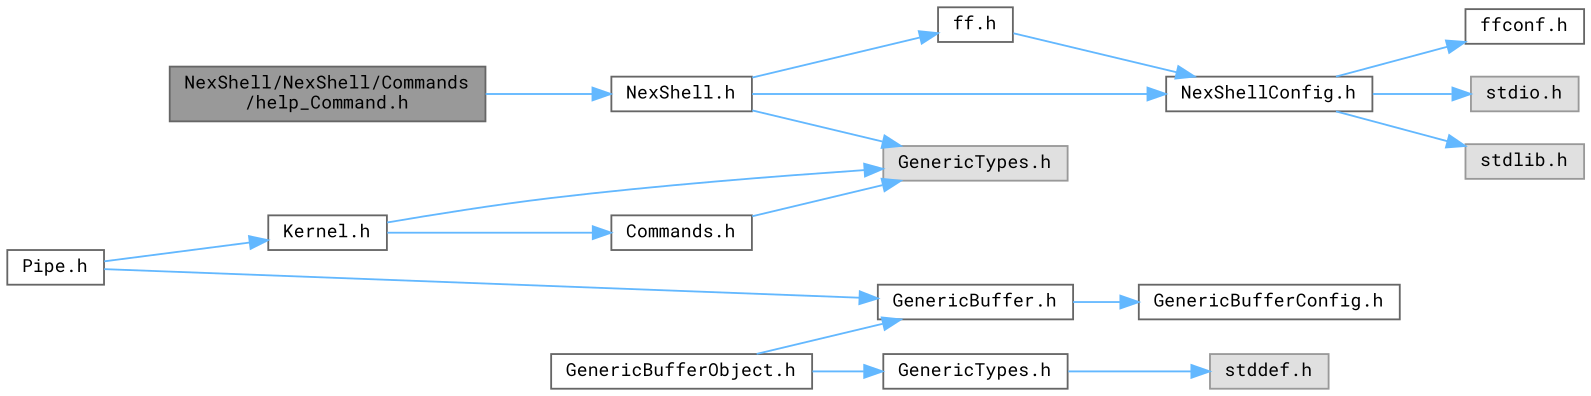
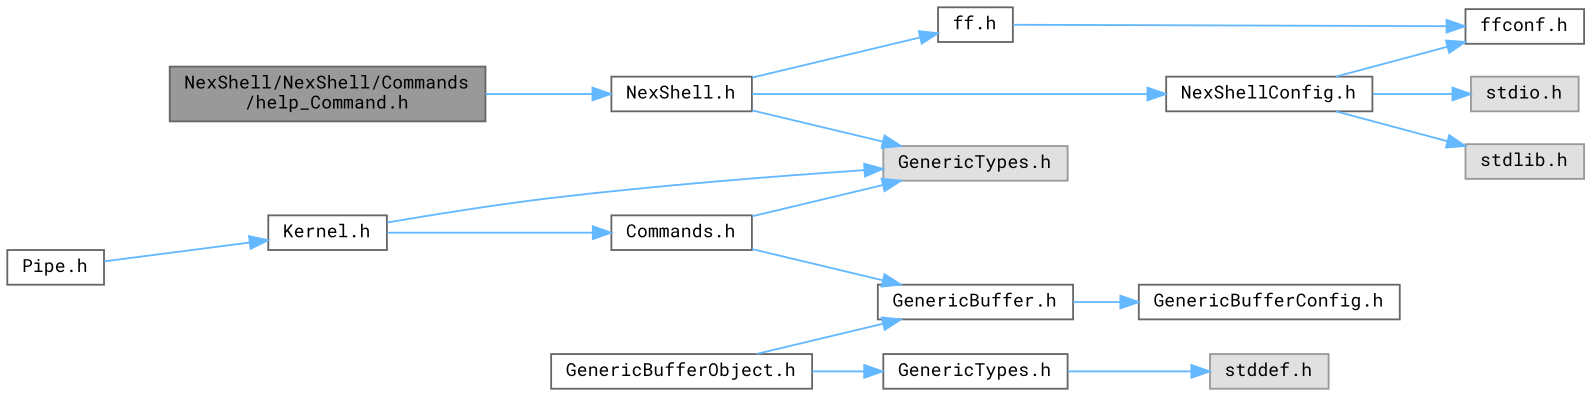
edge "ff.h" -> "NexShellConfig.h": now "ff.h" -> "ffconf.h"
edge "Pipe.h" -> "GenericBuffer.h": now "Commands.h" -> "GenericBuffer.h"
